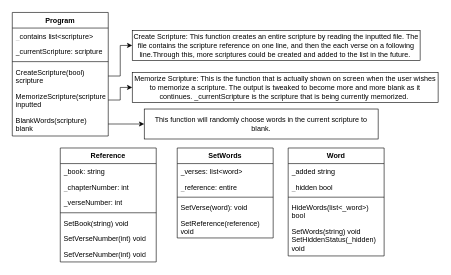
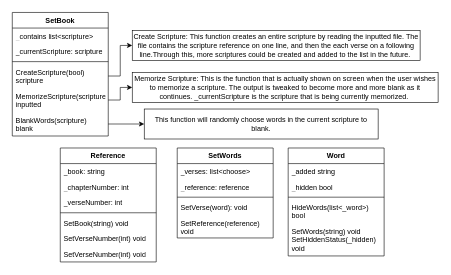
node "Program": label "Program" -> "SetBook"
node "_verses: list<word>": label "_verses: list<word>" -> "_verses: list<choose>"
node "_reference: entire": label "_reference: entire" -> "_reference: reference"
